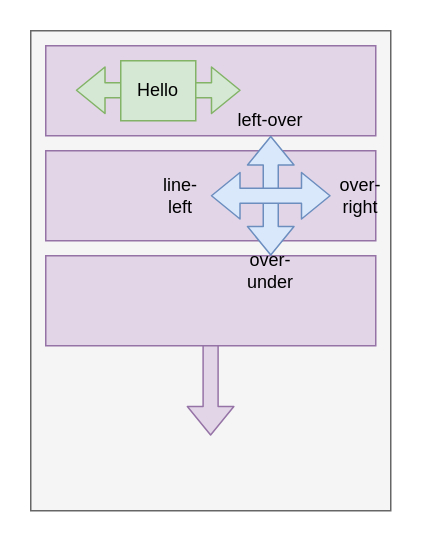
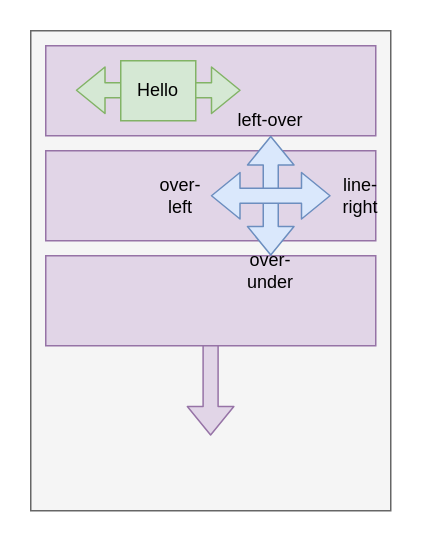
node "line-left": label "line-left" -> "over-left"
node "over-right": label "over-right" -> "line-right"
